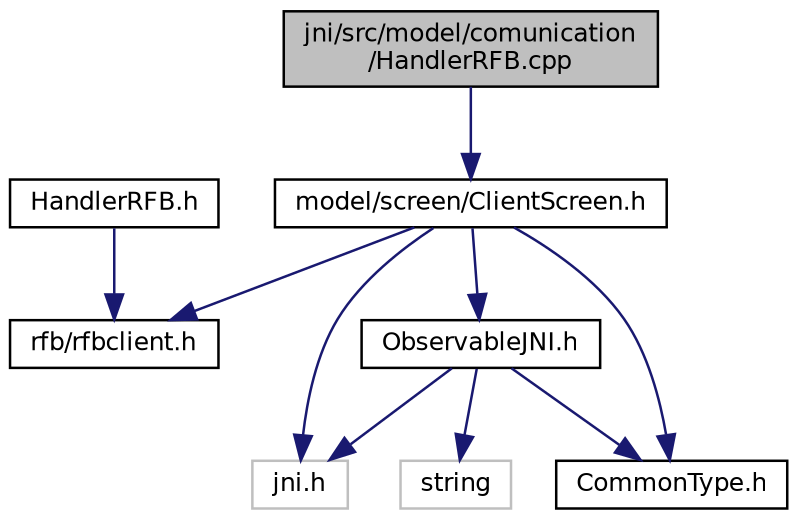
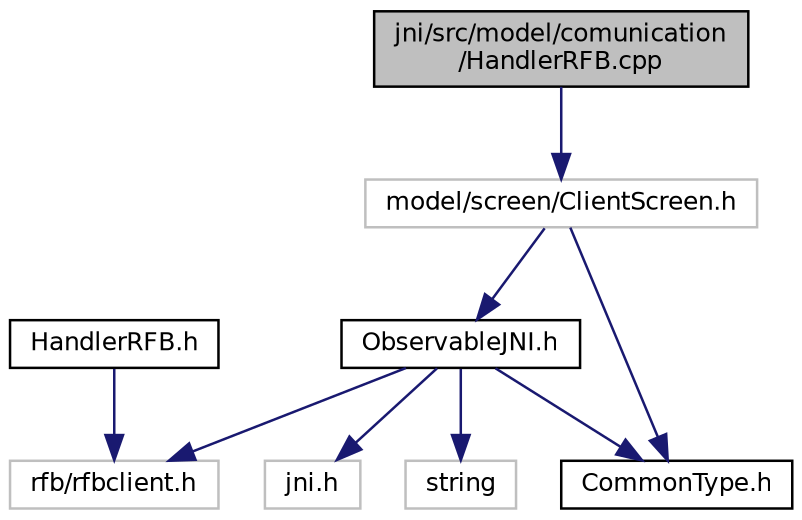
node "model/screen/ClientScreen.h": color black -> grey75
edge "model/screen/ClientScreen.h" -> "rfb/rfbclient.h": now "ObservableJNI.h" -> "rfb/rfbclient.h"
edge "model/screen/ClientScreen.h" -> "jni.h": removed
node "rfb/rfbclient.h": color black -> grey75
